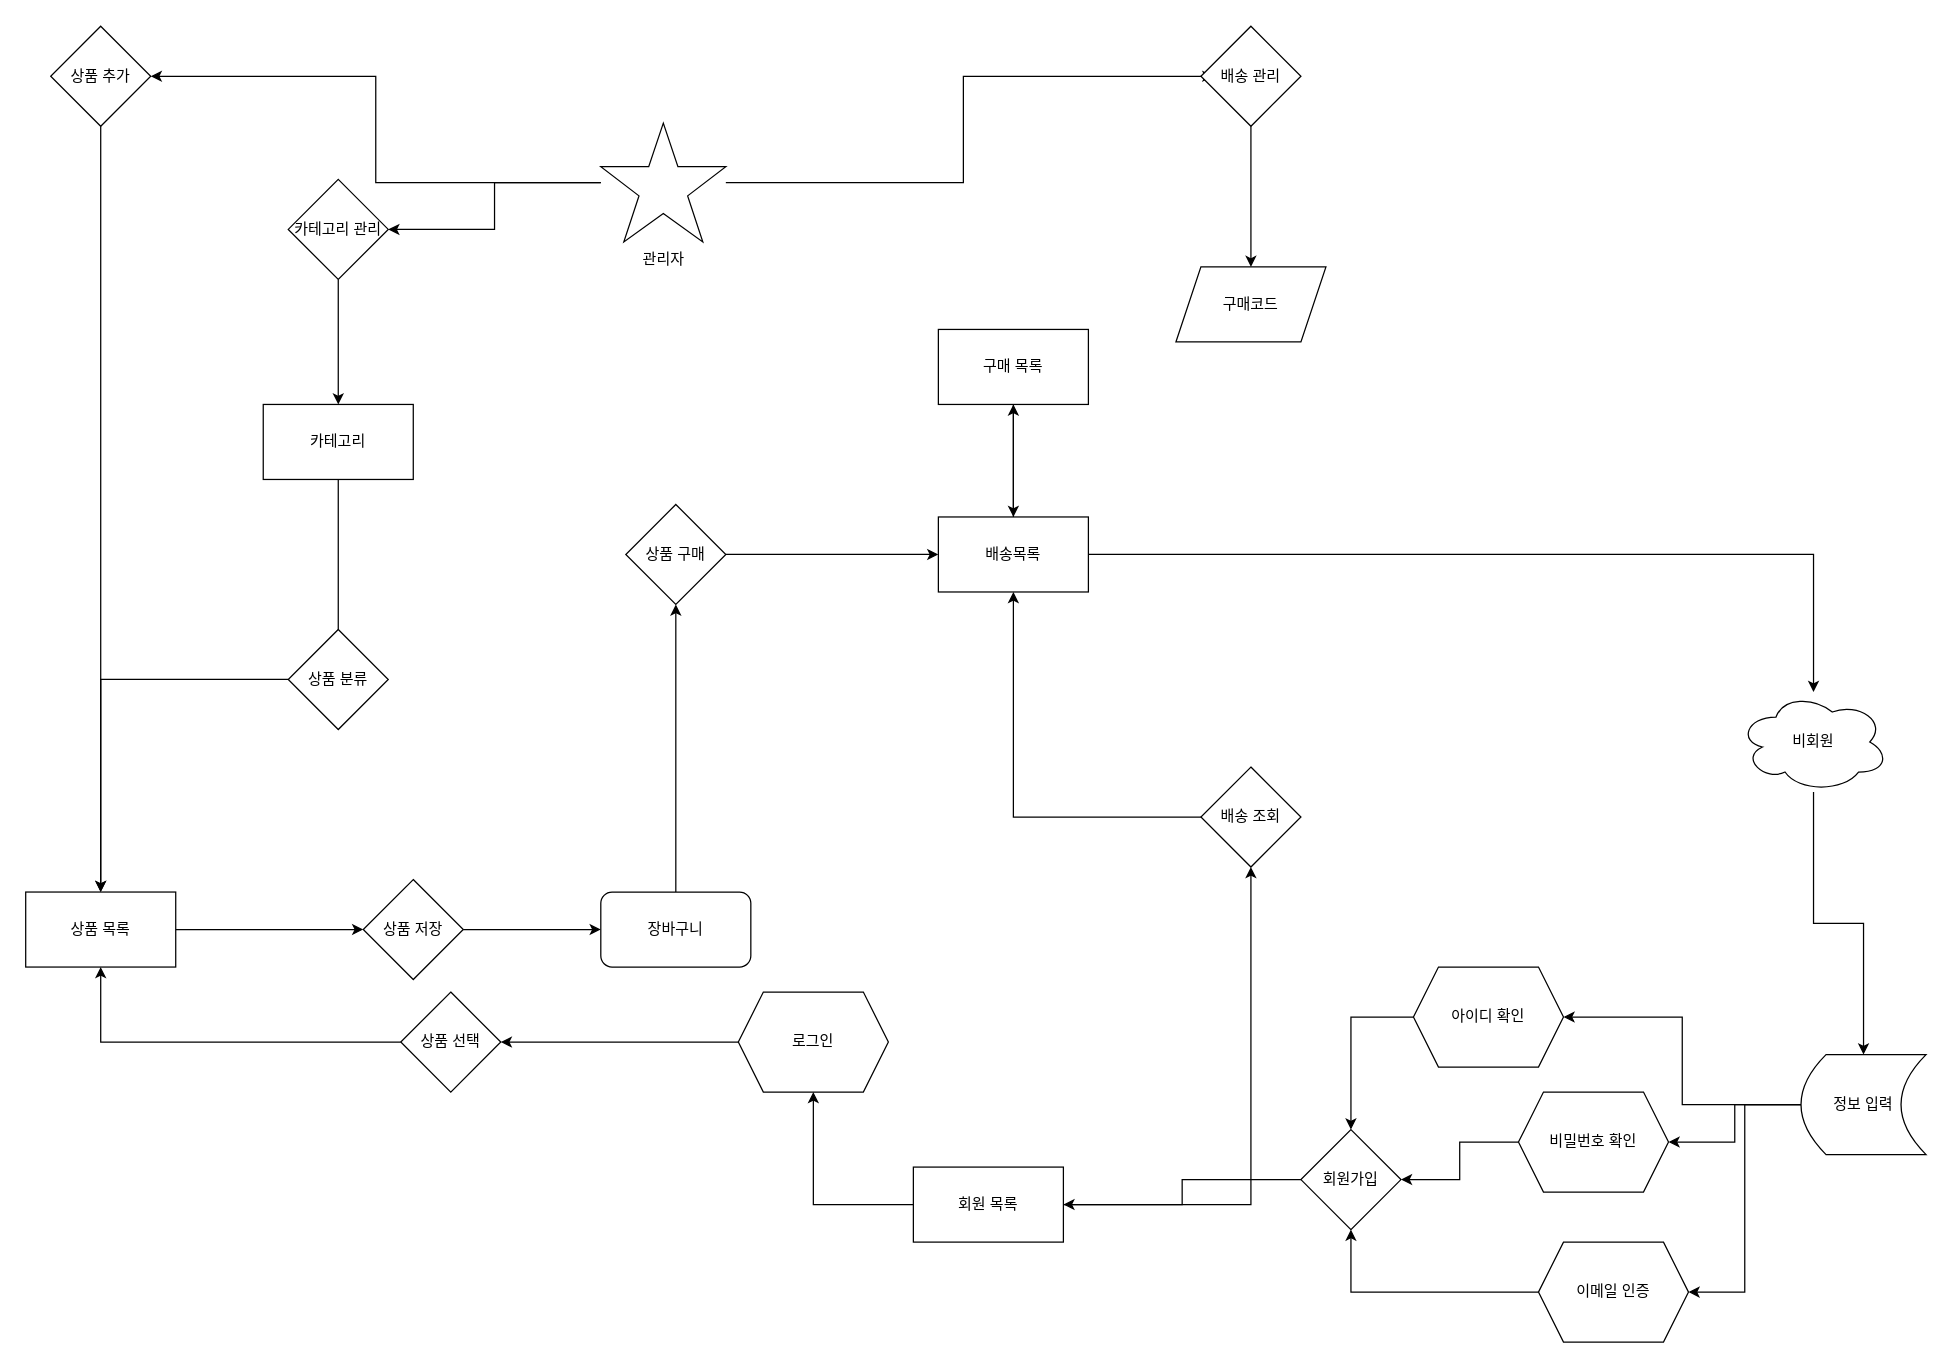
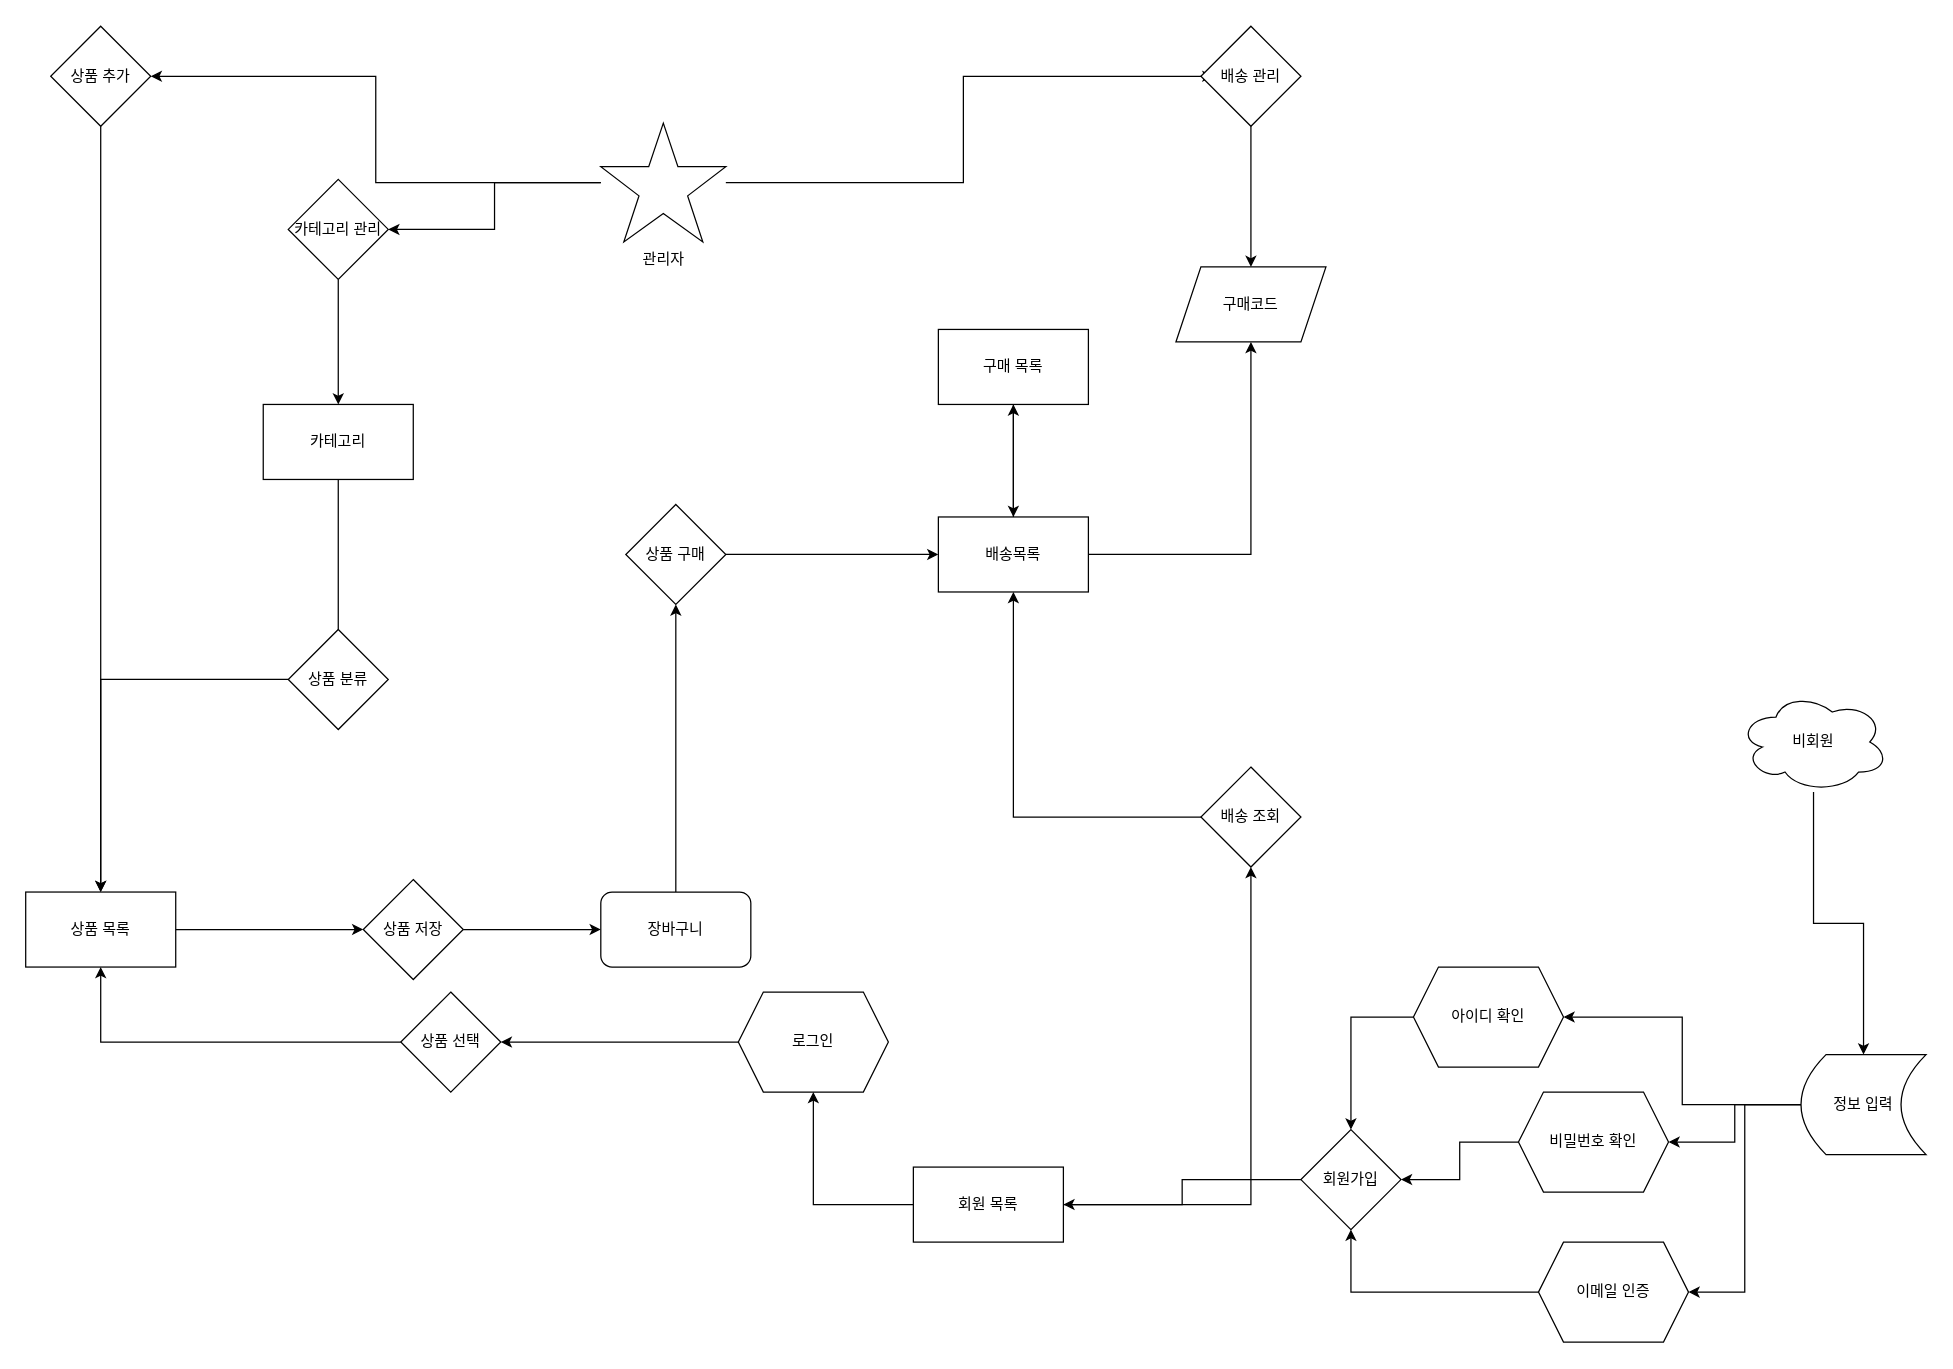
edge "배송목록" -> "비회원": now "배송목록" -> "구매코드"
